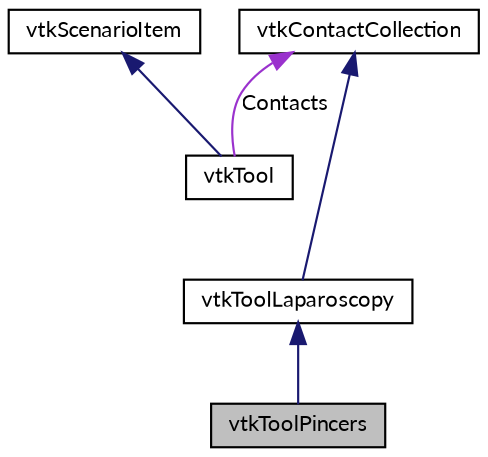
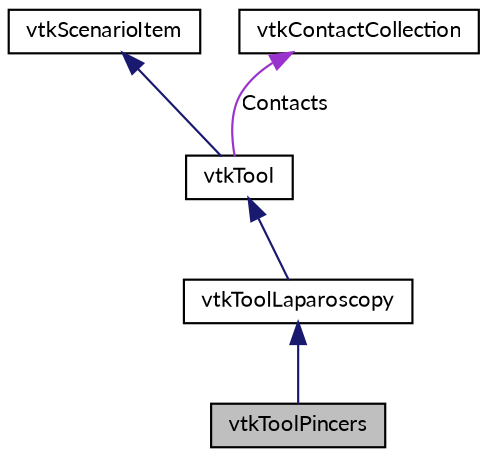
edge "vtkToolLaparoscopy" -> "vtkContactCollection": now "vtkToolLaparoscopy" -> "vtkTool"
